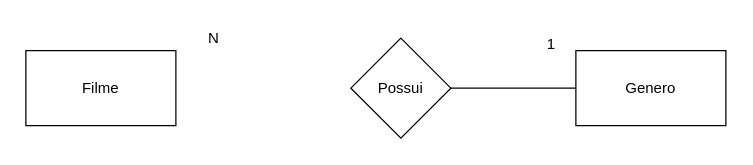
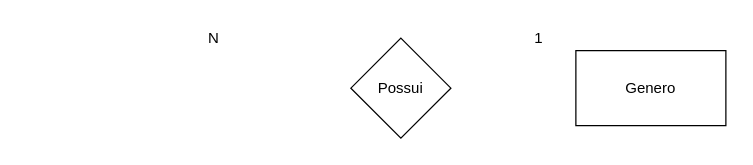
node "1": moved (551, 44) -> (538, 38)
node "Filme": removed
edge "Possui" -- "Genero": removed
